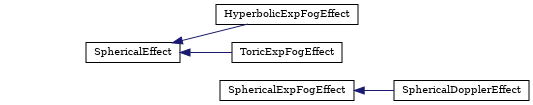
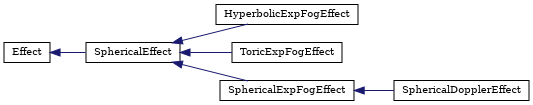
node "Effect": added
edge "SphericalExpFogEffect" -> "SphericalEffect": added
